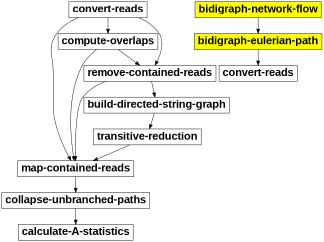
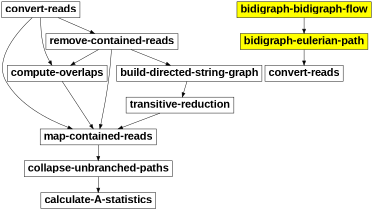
node "bidigraph-network-flow": label "bidigraph-network-flow" -> "bidigraph-bidigraph-flow"
edge "compute-overlaps" -> "remove-contained-reads": reversed
